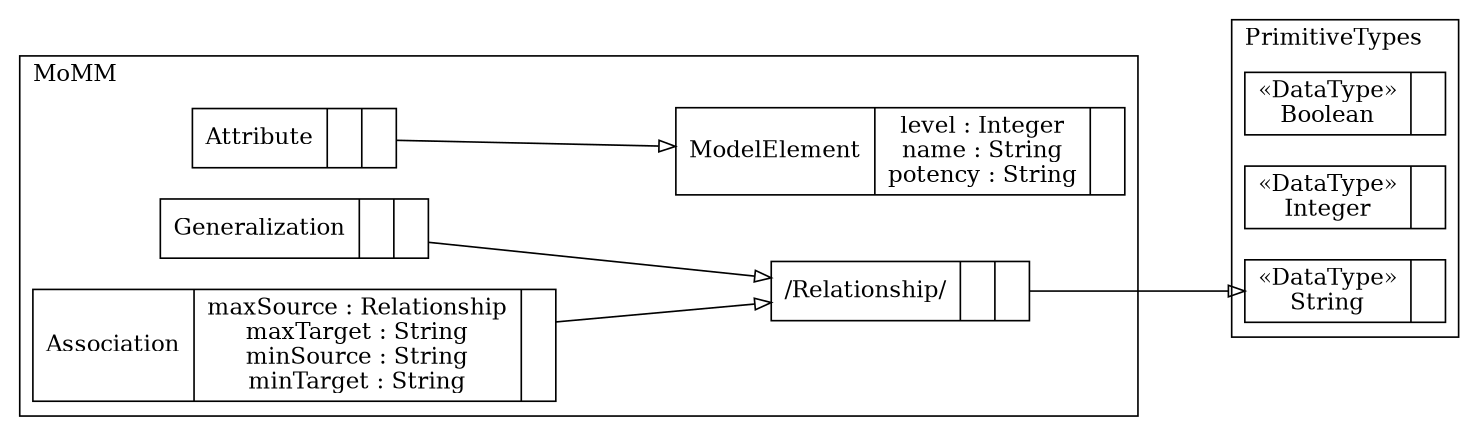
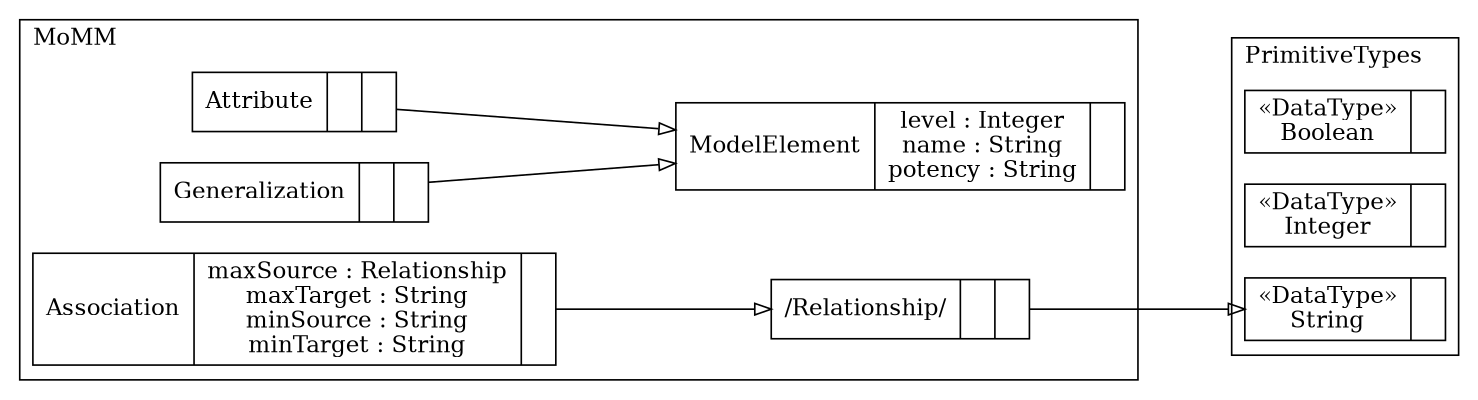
edge "Generalization" -> "/Relationship/": now "Generalization" -> "ModelElement"
